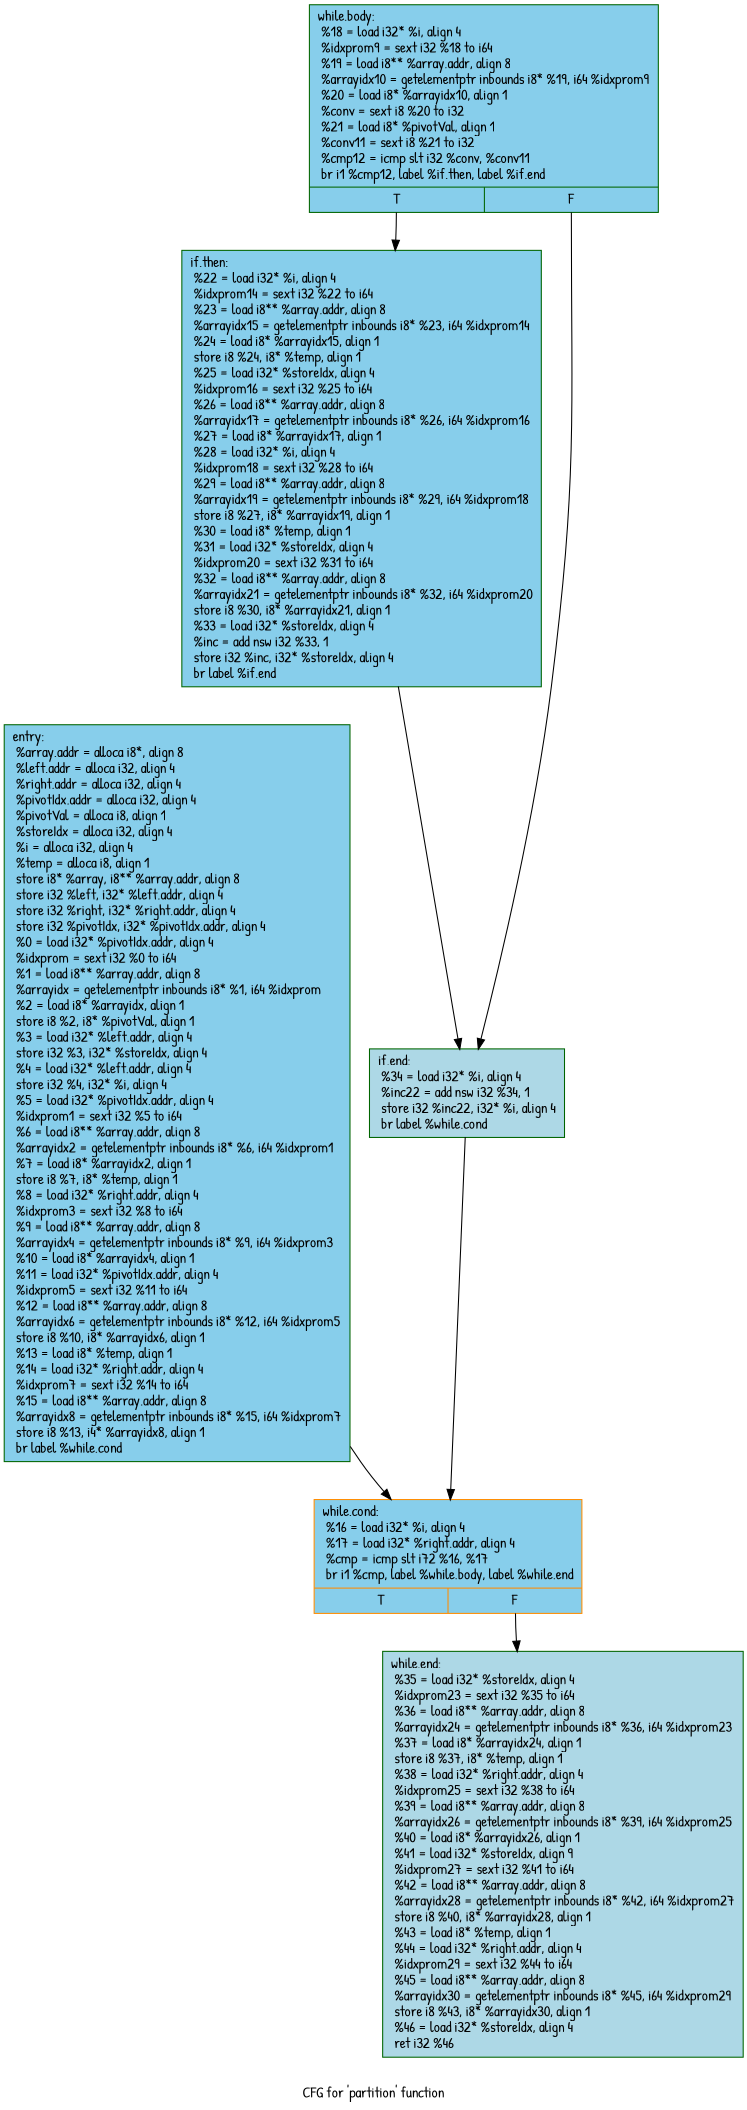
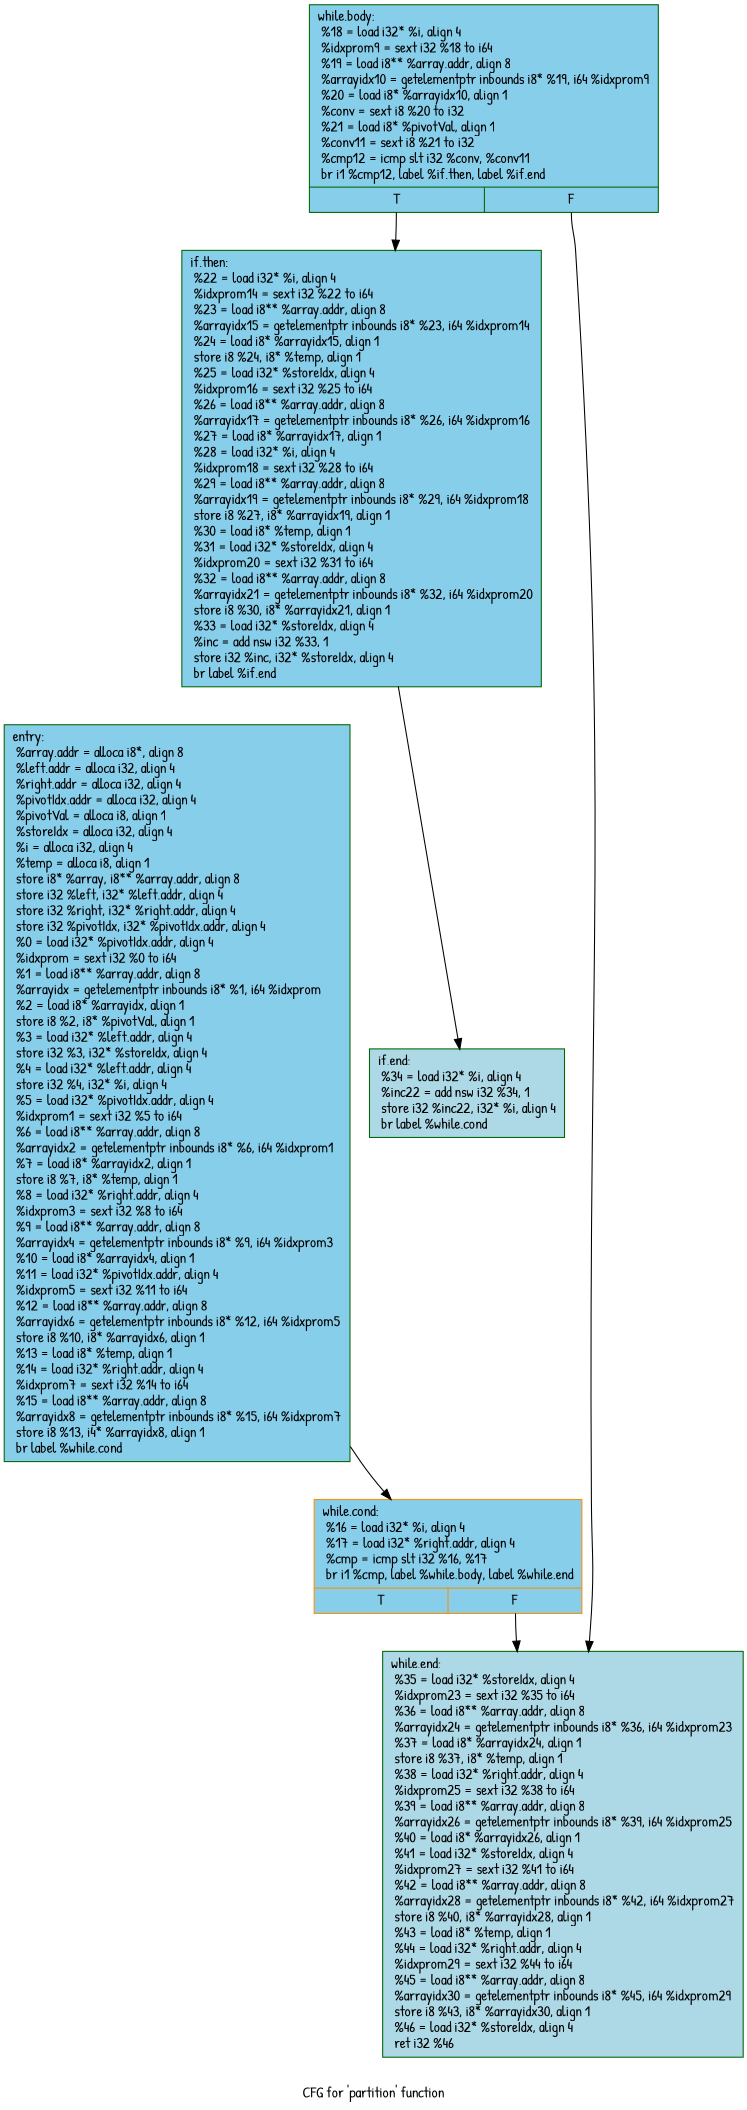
edge "while.body:" -> "if.end:": now "while.body:" -> "while.end:"
edge "if.end:" -> "while.cond:": removed
node "while.cond:": text "%cmp = icmp slt i72 %16, %17" -> "%cmp = icmp slt i32 %16, %17"
node "while.end:": text "%41 = load i32* %storeIdx, align 9" -> "%41 = load i32* %storeIdx, align 4"
